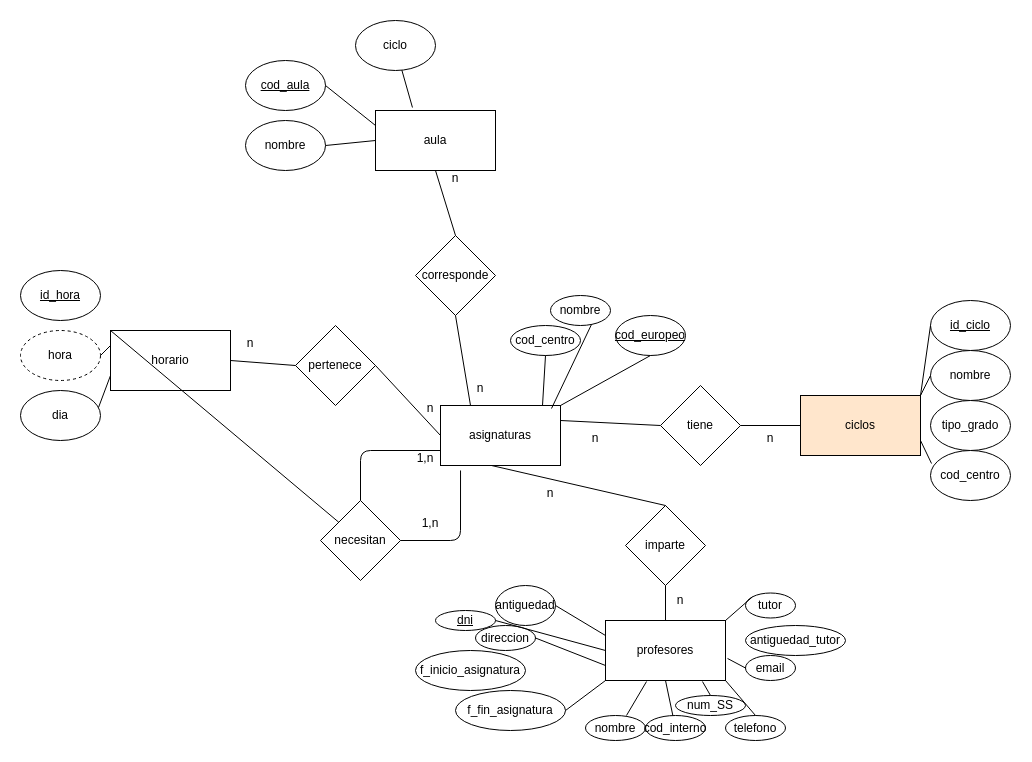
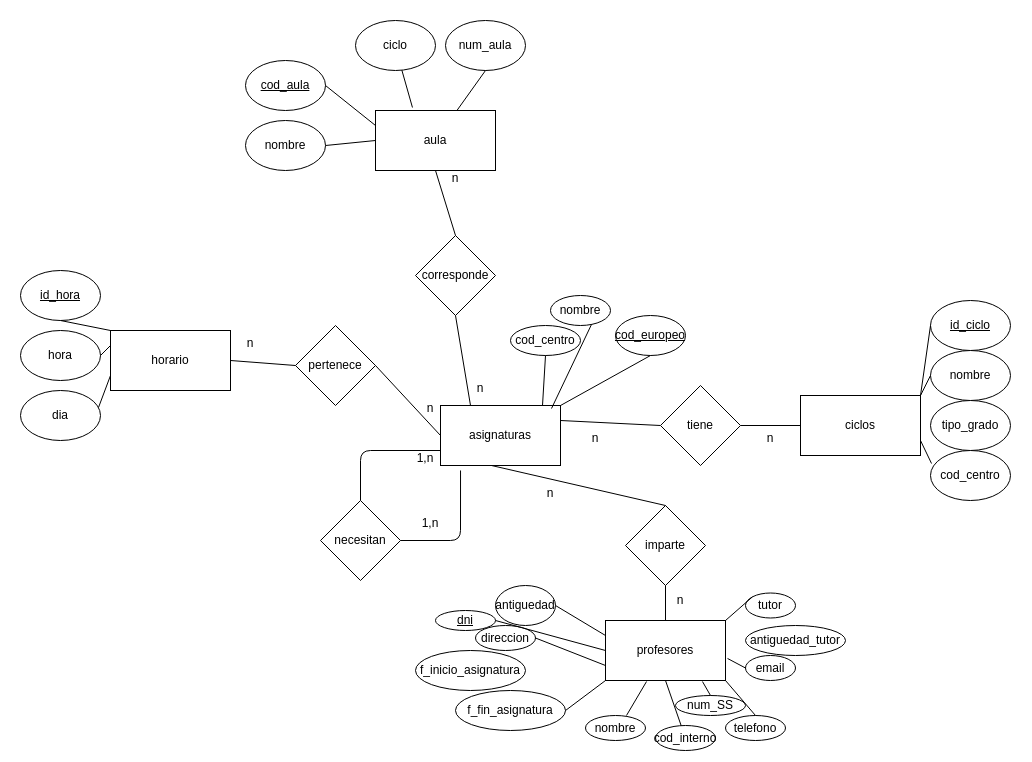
node "num_aula": added
edge "num_aula" -- "aula": added
node "hora": style dashed -> solid
edge "horario" -- "necesitan": now "horario" -- "id_hora"
node "ciclos": fillcolor #ffe6cc -> #ffffff
node "cod_interno": moved (676, 728) -> (686, 738)
